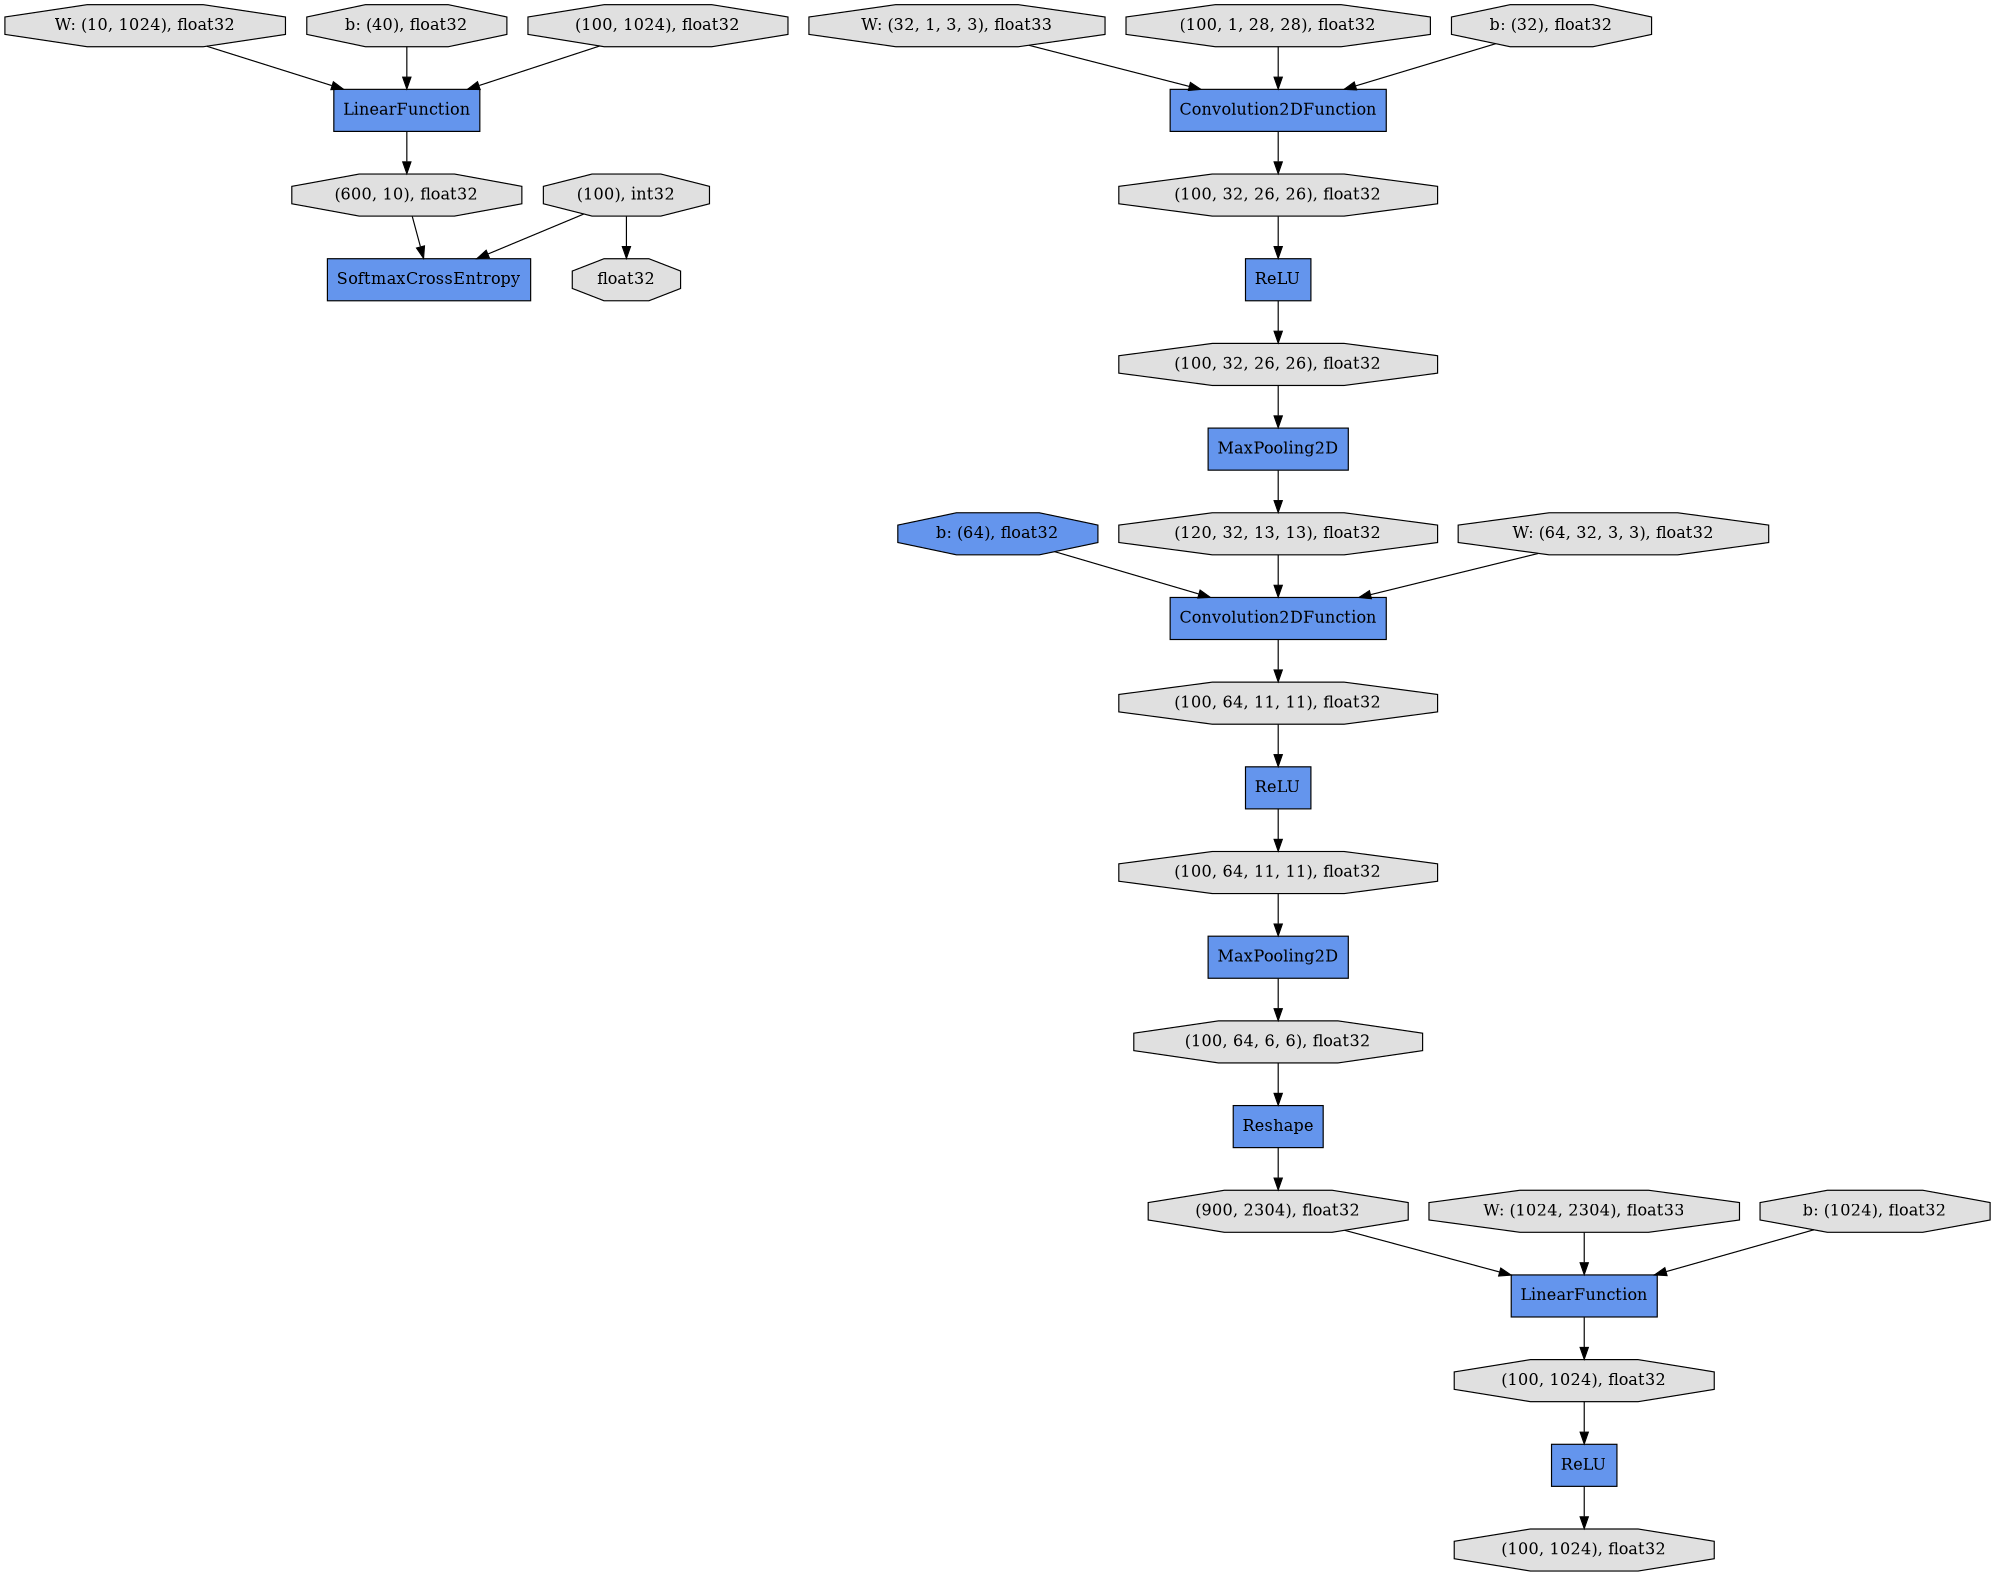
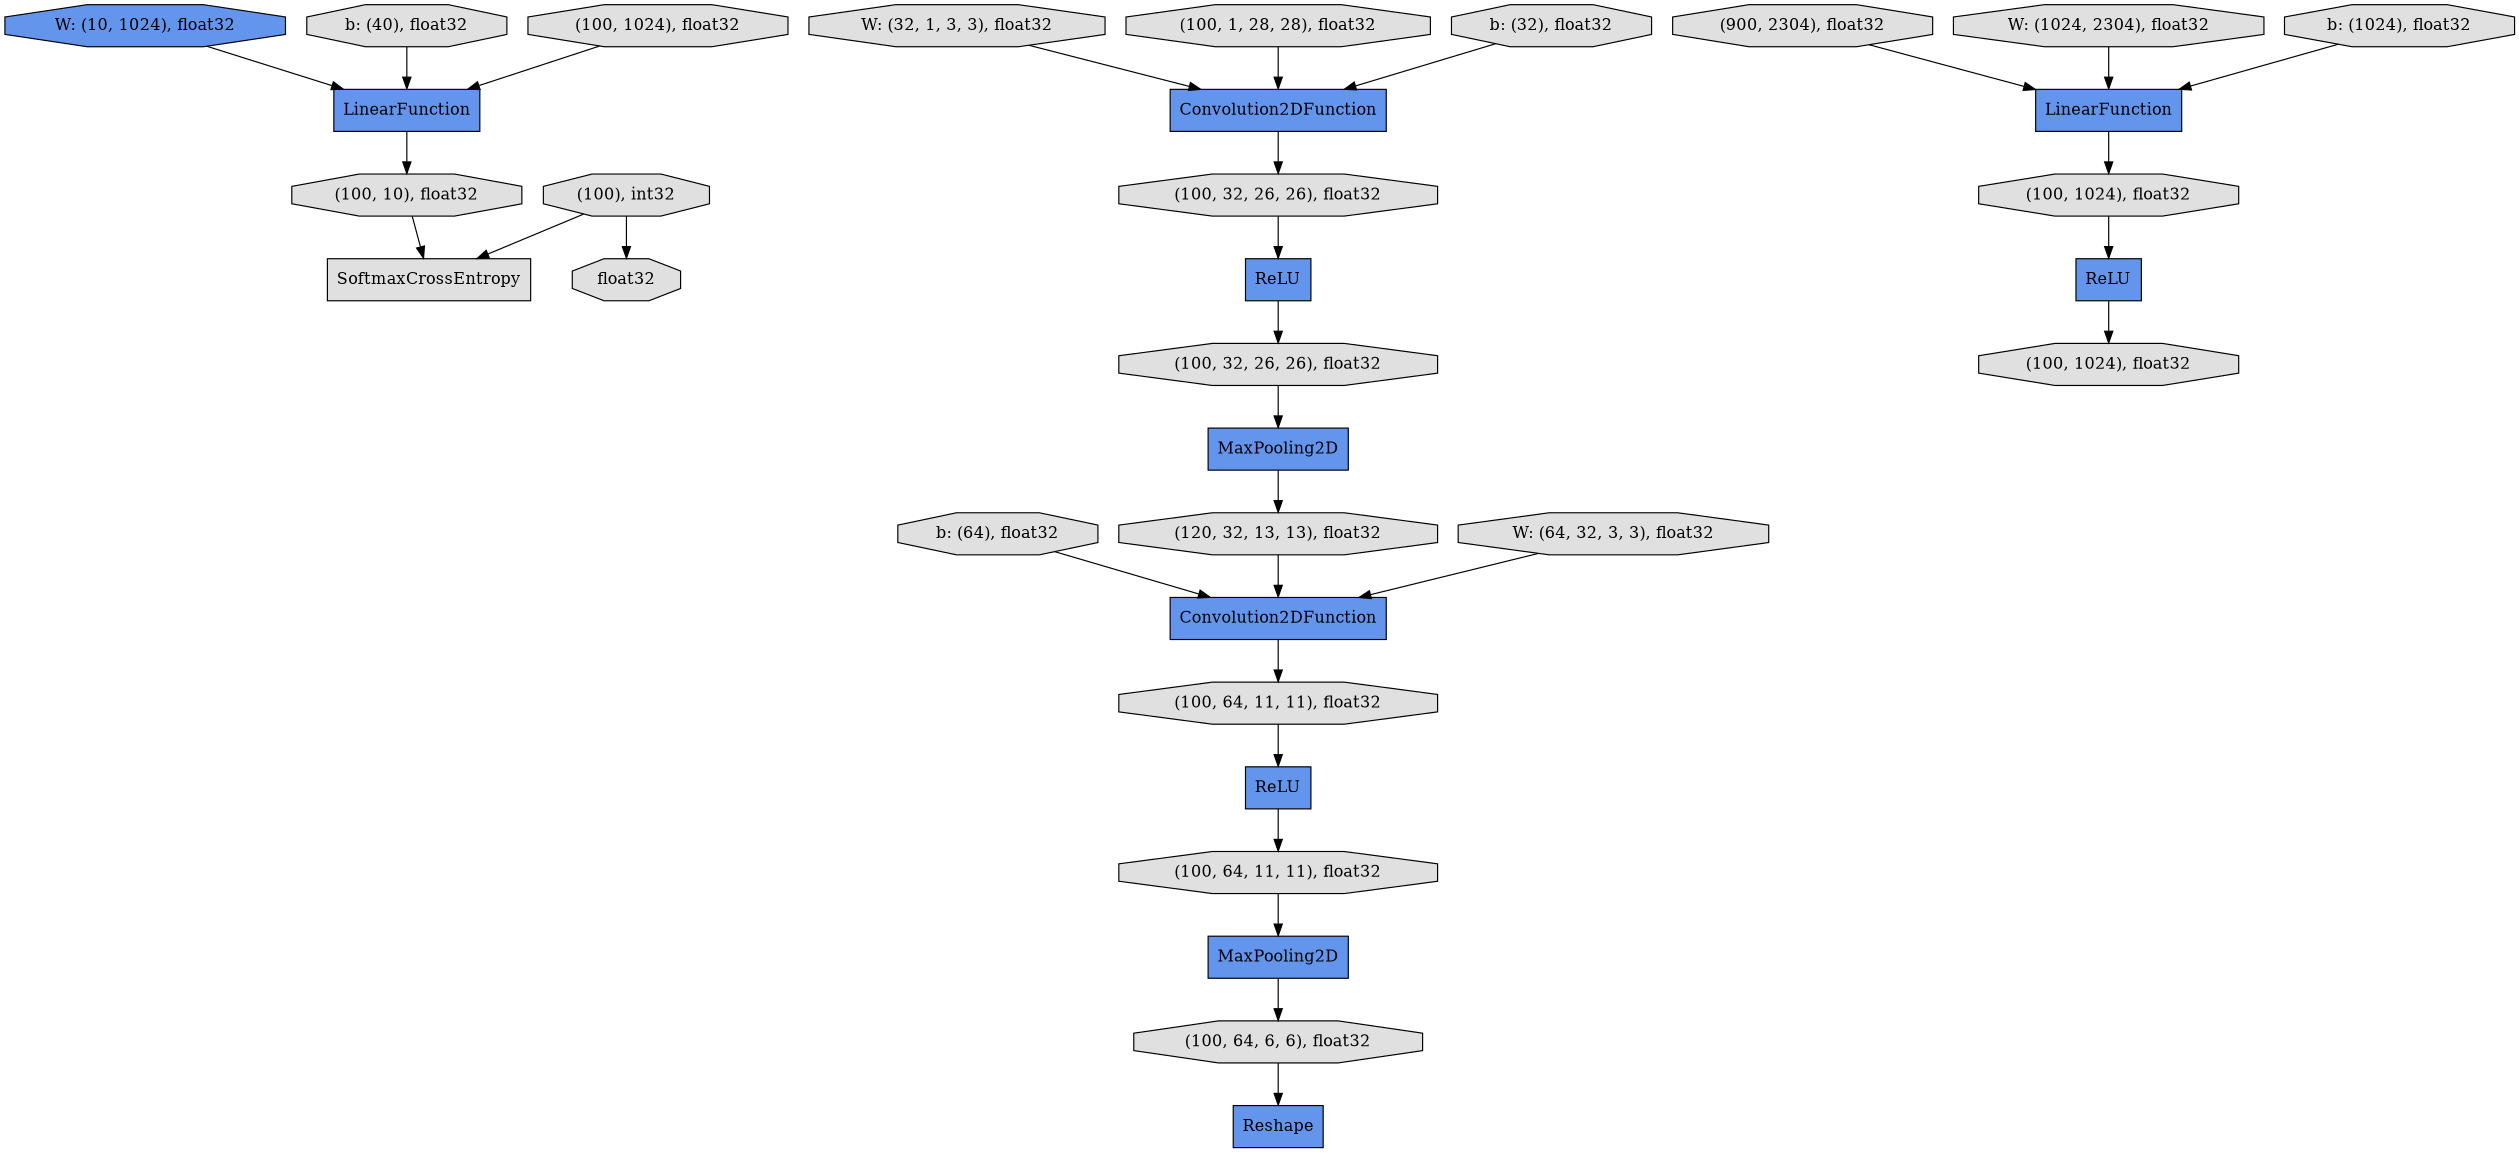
node "W: (10, 1024), float32": fillcolor #e0e0e0 -> #6495ed
node "W: (32, 1, 3, 3), float33": label "W: (32, 1, 3, 3), float33" -> "W: (32, 1, 3, 3), float32"
node "(600, 10), float32": label "(600, 10), float32" -> "(100, 10), float32"
node "SoftmaxCrossEntropy": fillcolor #6495ed -> #e0e0e0
node "b: (64), float32": fillcolor #6495ed -> #e0e0e0
edge "Reshape" -> "(900, 2304), float32": removed
node "W: (1024, 2304), float33": label "W: (1024, 2304), float33" -> "W: (1024, 2304), float32"
